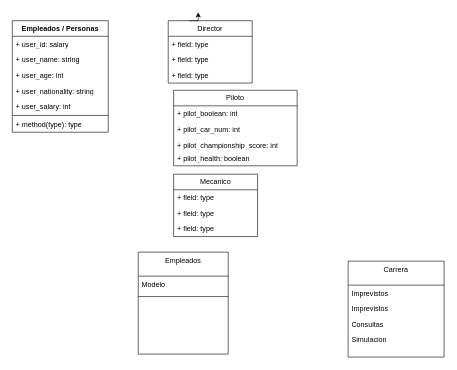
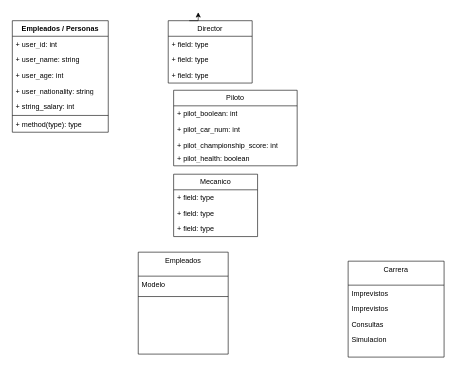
node "+ user_id: salary": label "+ user_id: salary" -> "+ user_id: int"
node "+ user_salary: int": label "+ user_salary: int" -> "+ string_salary: int"
